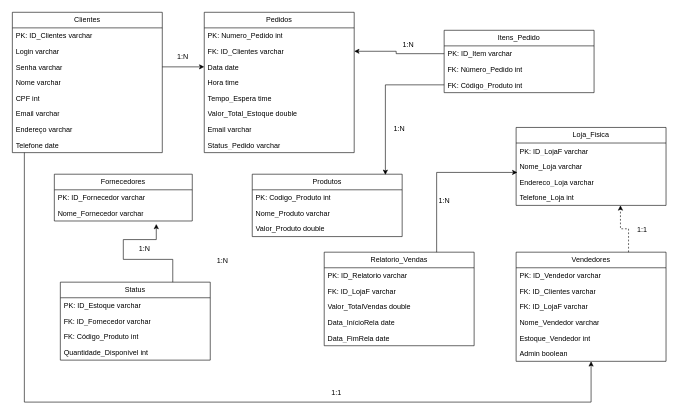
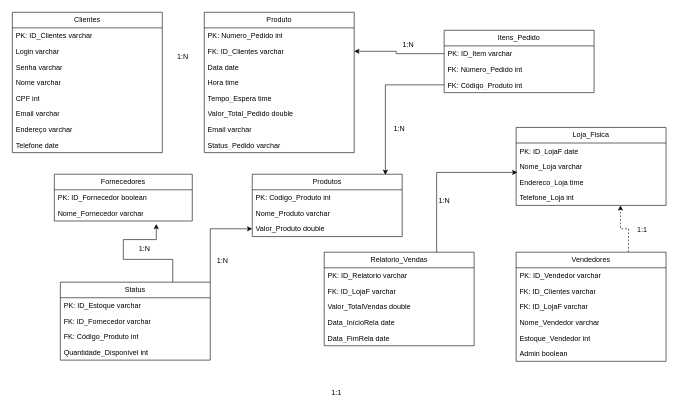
node "Pedidos": label "Pedidos" -> "Produto"
edge "Senha varchar" -> "Data date": removed
node "Valor_Total_Estoque double": label "Valor_Total_Estoque double" -> "Valor_Total_Pedido double"
node "PK: ID_LojaF varchar": label "PK: ID_LojaF varchar" -> "PK: ID_LojaF date"
node "Endereco_Loja varchar": label "Endereco_Loja varchar" -> "Endereco_Loja time"
node "PK: ID_Fornecedor varchar": label "PK: ID_Fornecedor varchar" -> "PK: ID_Fornecedor boolean"
edge "Status" -> "Valor_Produto double": added
edge "Clientes" -> "Admin boolean": removed
